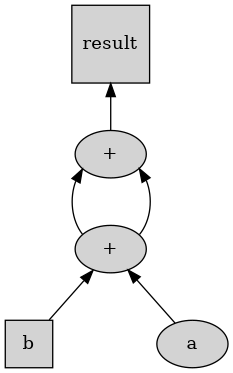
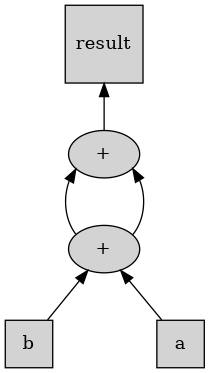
node "a": shape ellipse -> square
